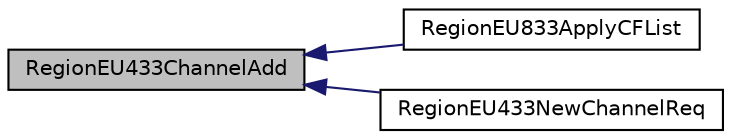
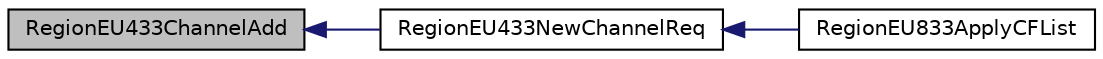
edge "RegionEU833ApplyCFList" -> "RegionEU433ChannelAdd": now "RegionEU833ApplyCFList" -> "RegionEU433NewChannelReq"
